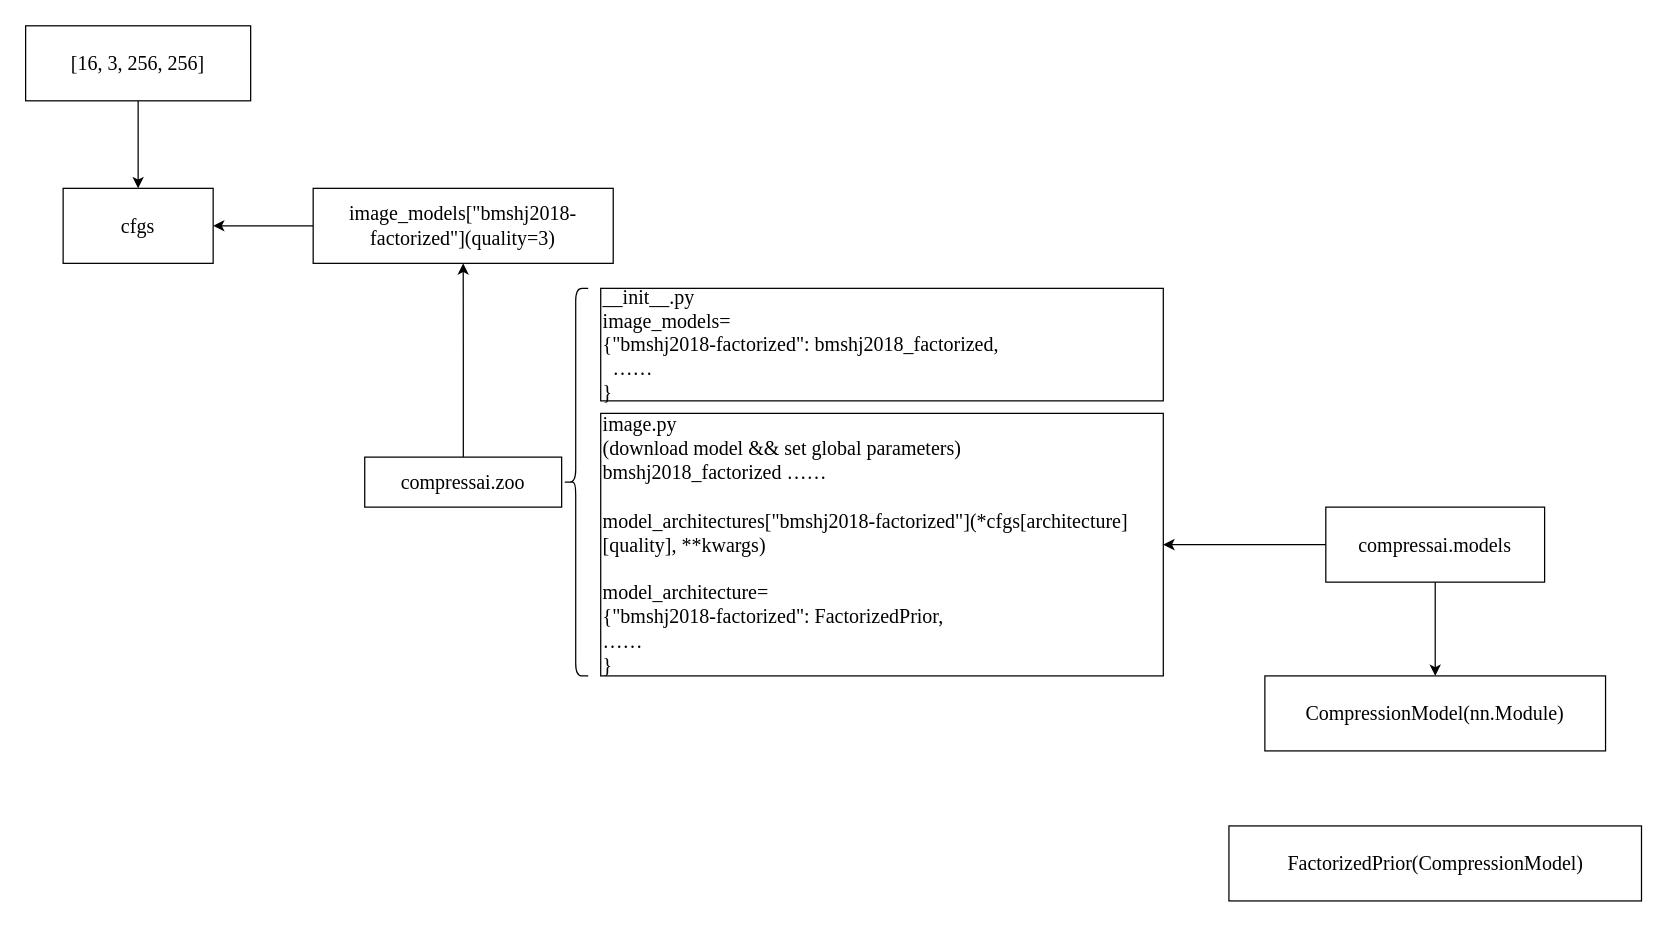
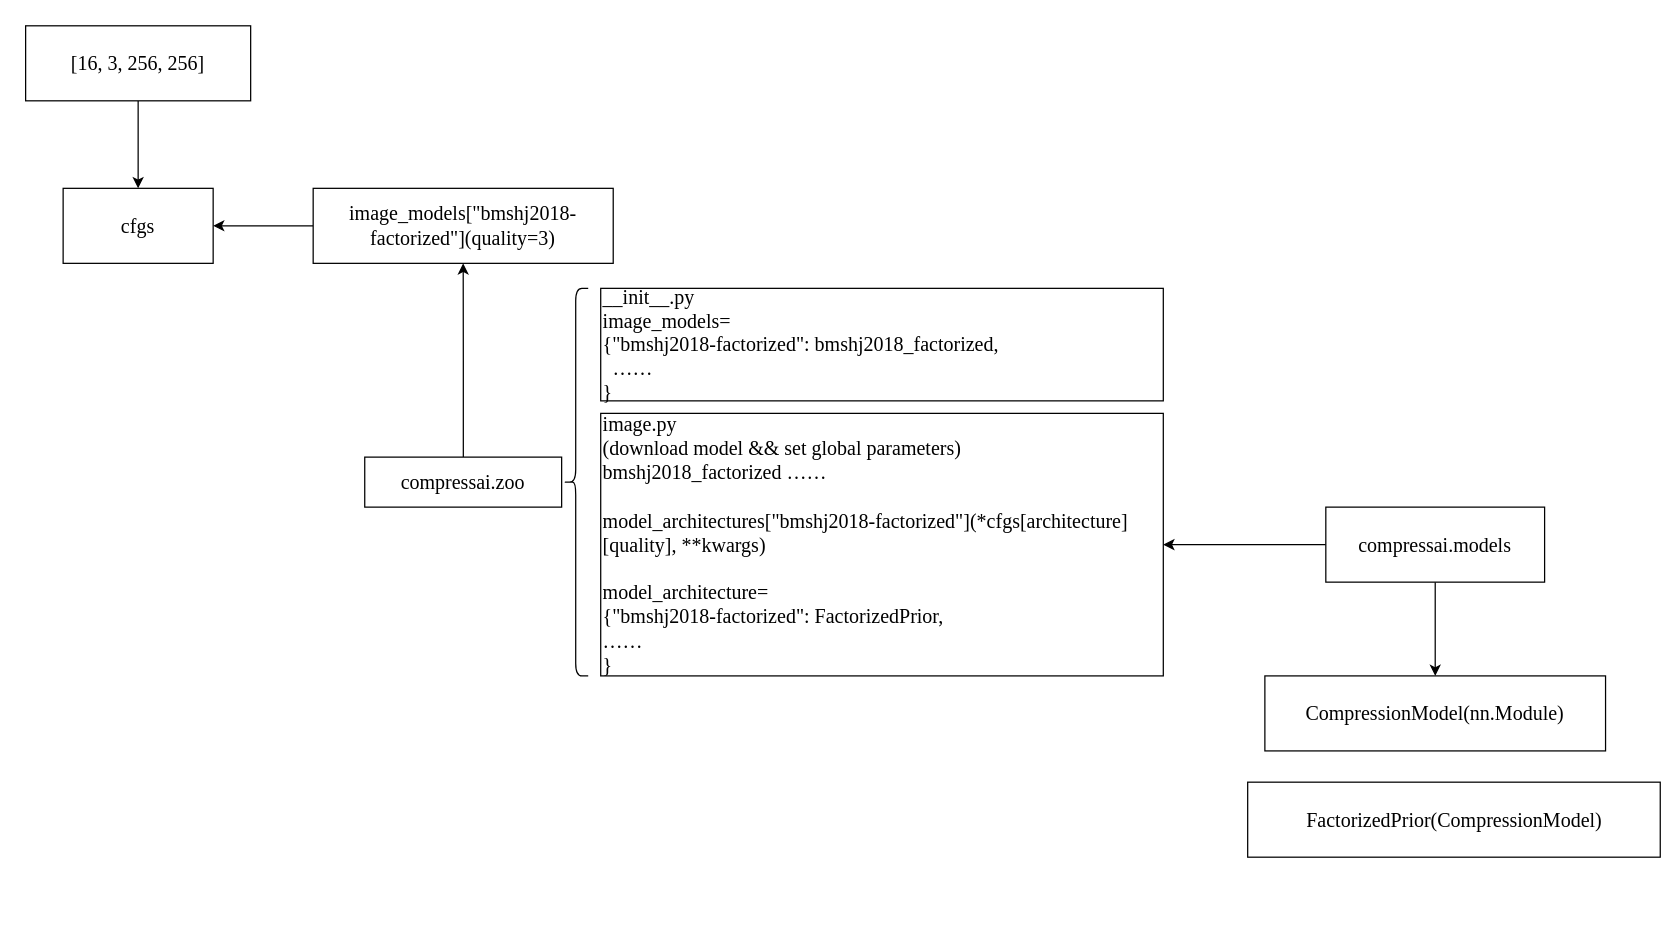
node "FactorizedPrior(CompressionModel)": moved (1435, 863) -> (1454, 819)
